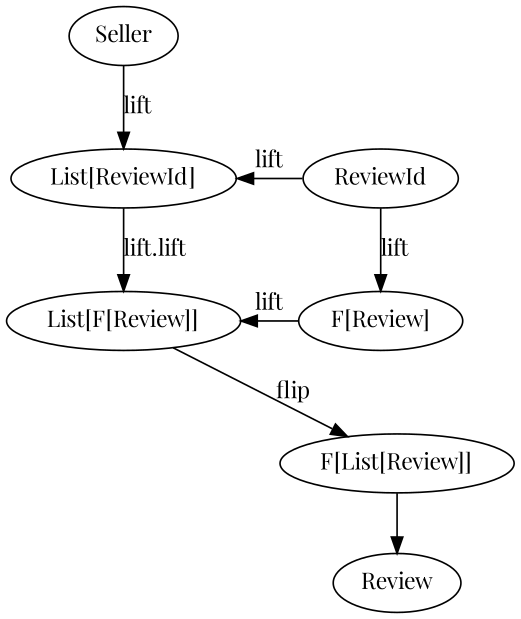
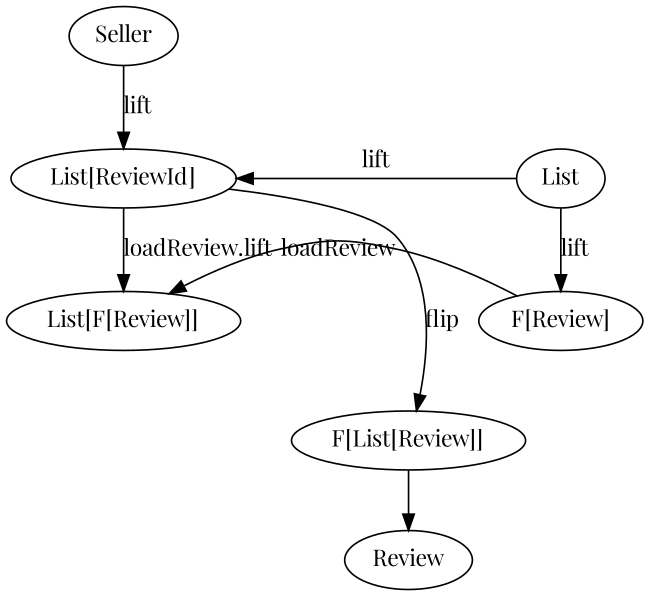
node "ReviewId": label "ReviewId" -> "List"
edge "List[ReviewId]" -> "List[F[Review]]": label "lift.lift" -> "loadReview.lift"
edge "F[Review]" -> "List[F[Review]]": label "lift" -> "loadReview"
edge "List[F[Review]]" -> "F[List[Review]]": now "List[ReviewId]" -> "F[List[Review]]"
